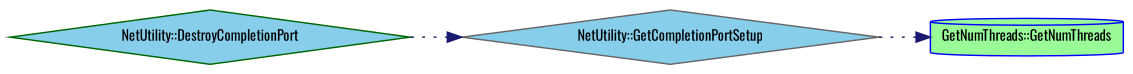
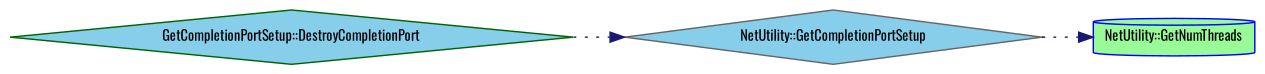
node "NetUtility::DestroyCompletionPort": label "NetUtility::DestroyCompletionPort" -> "GetCompletionPortSetup::DestroyCompletionPort"
node "GetNumThreads::GetNumThreads": label "GetNumThreads::GetNumThreads" -> "NetUtility::GetNumThreads"
